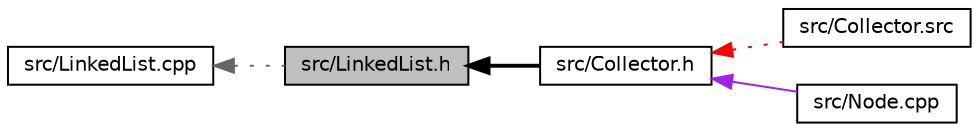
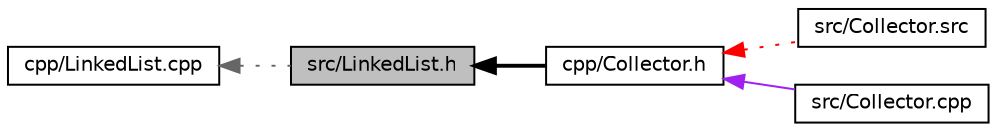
node "src/LinkedList.cpp": label "src/LinkedList.cpp" -> "cpp/LinkedList.cpp"
node "src/Collector.h": label "src/Collector.h" -> "cpp/Collector.h"
node "src/Node.cpp": label "src/Node.cpp" -> "src/Collector.cpp"
